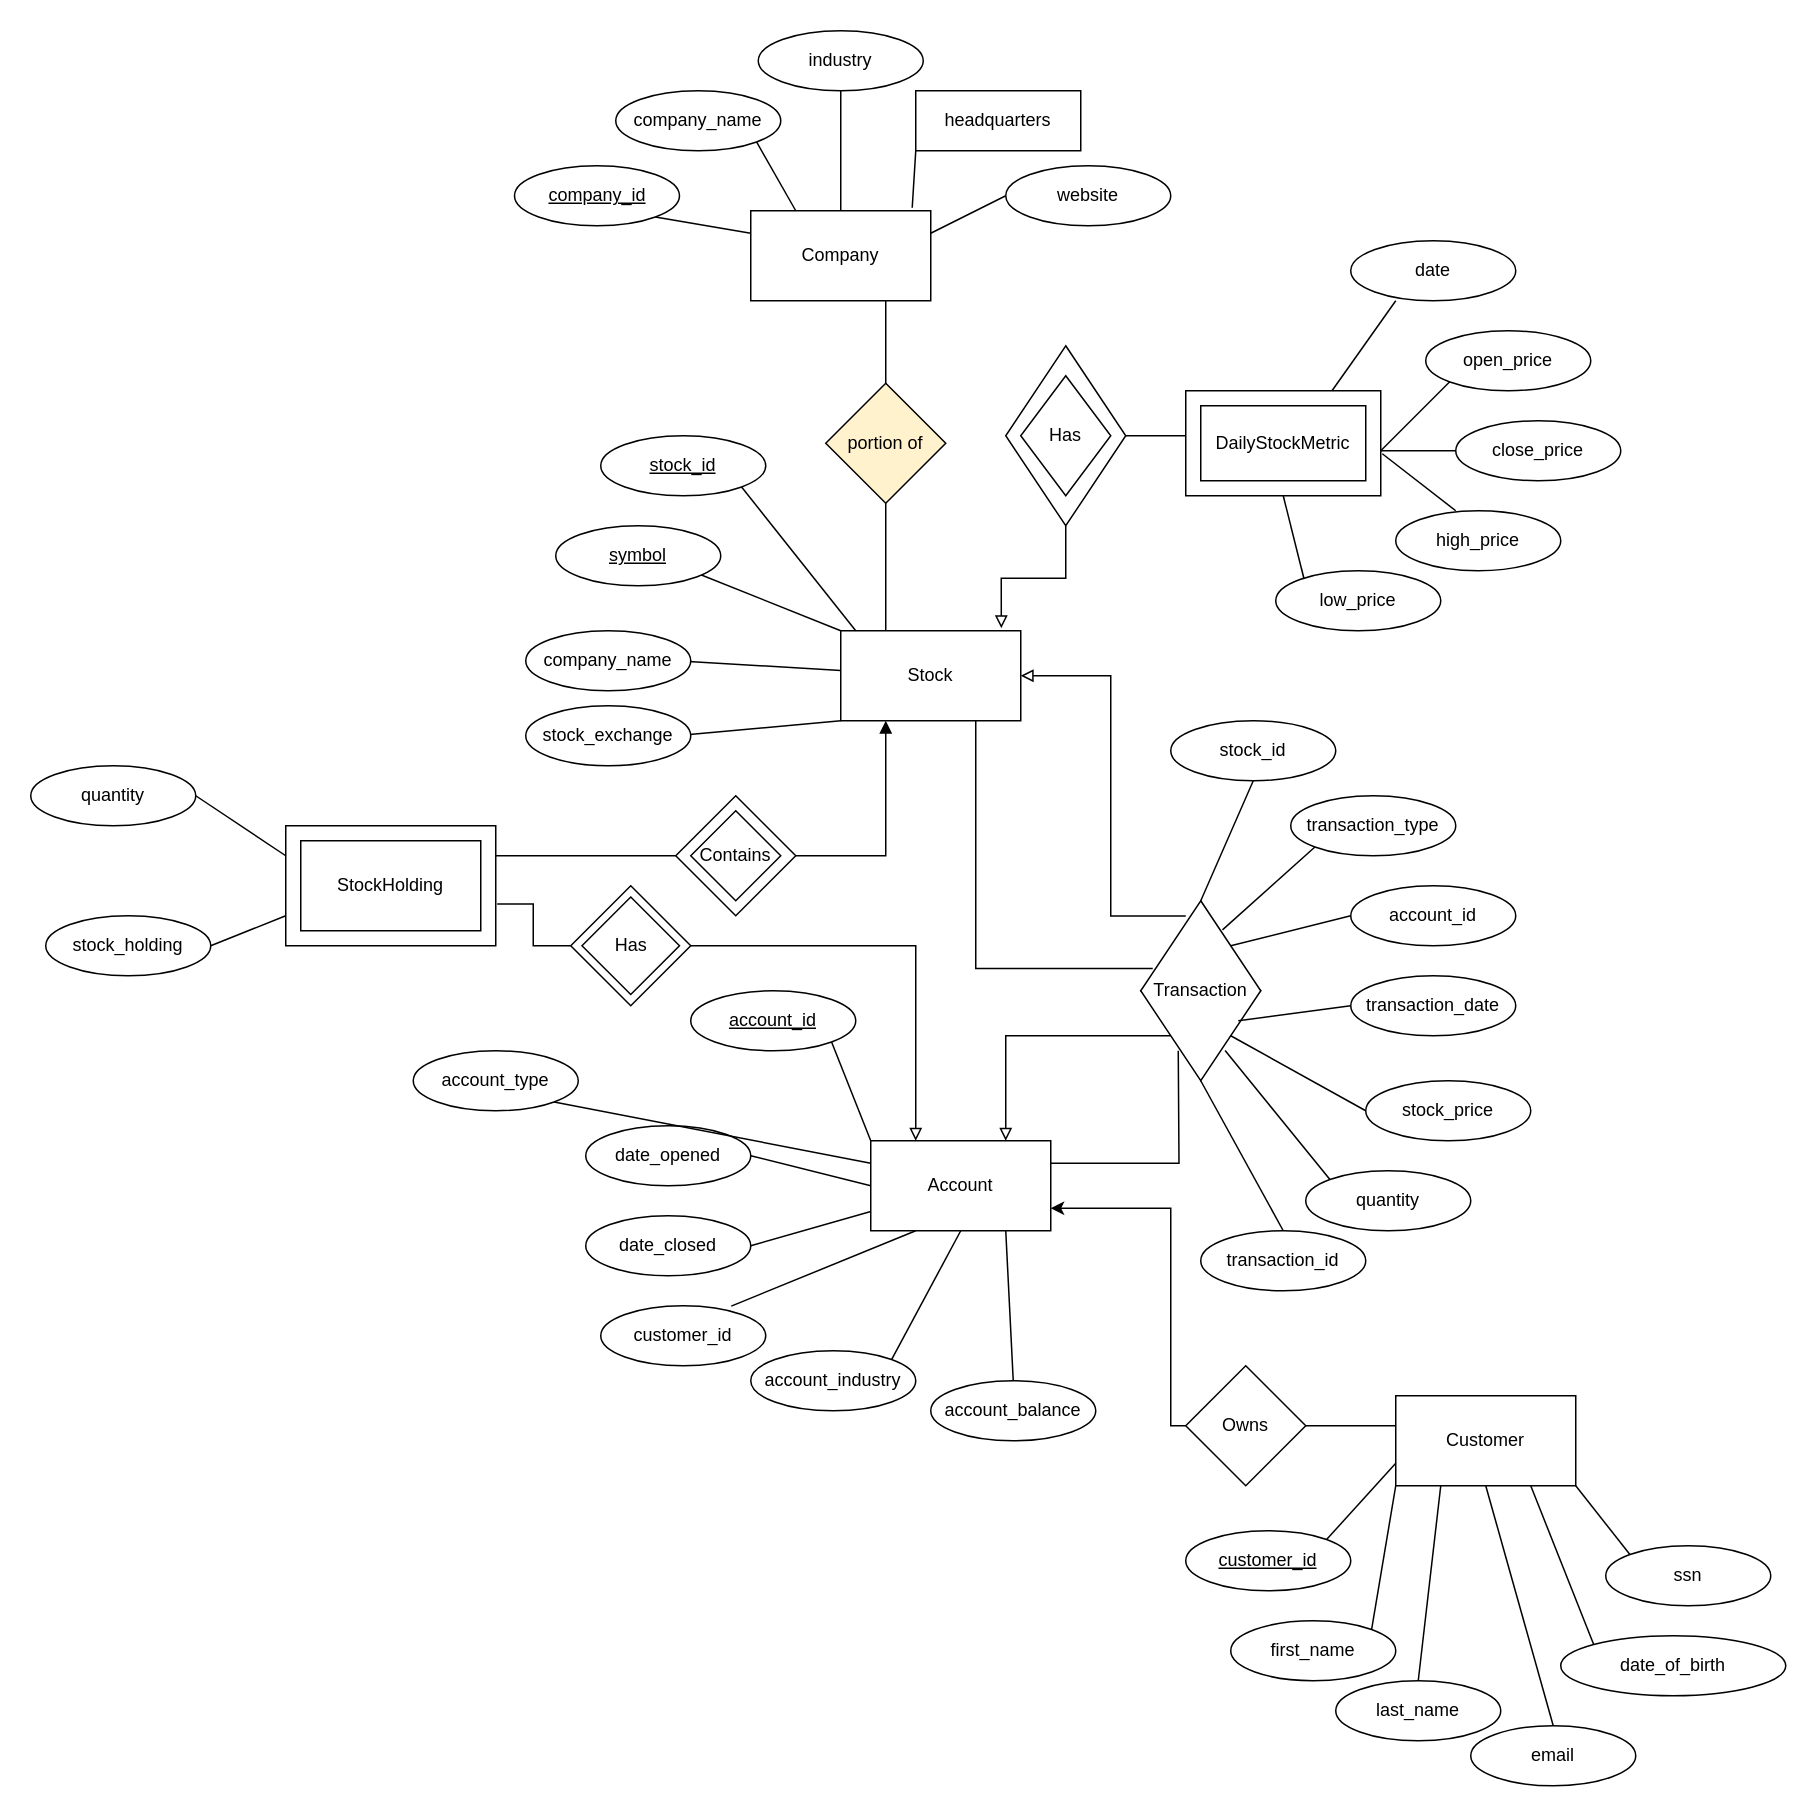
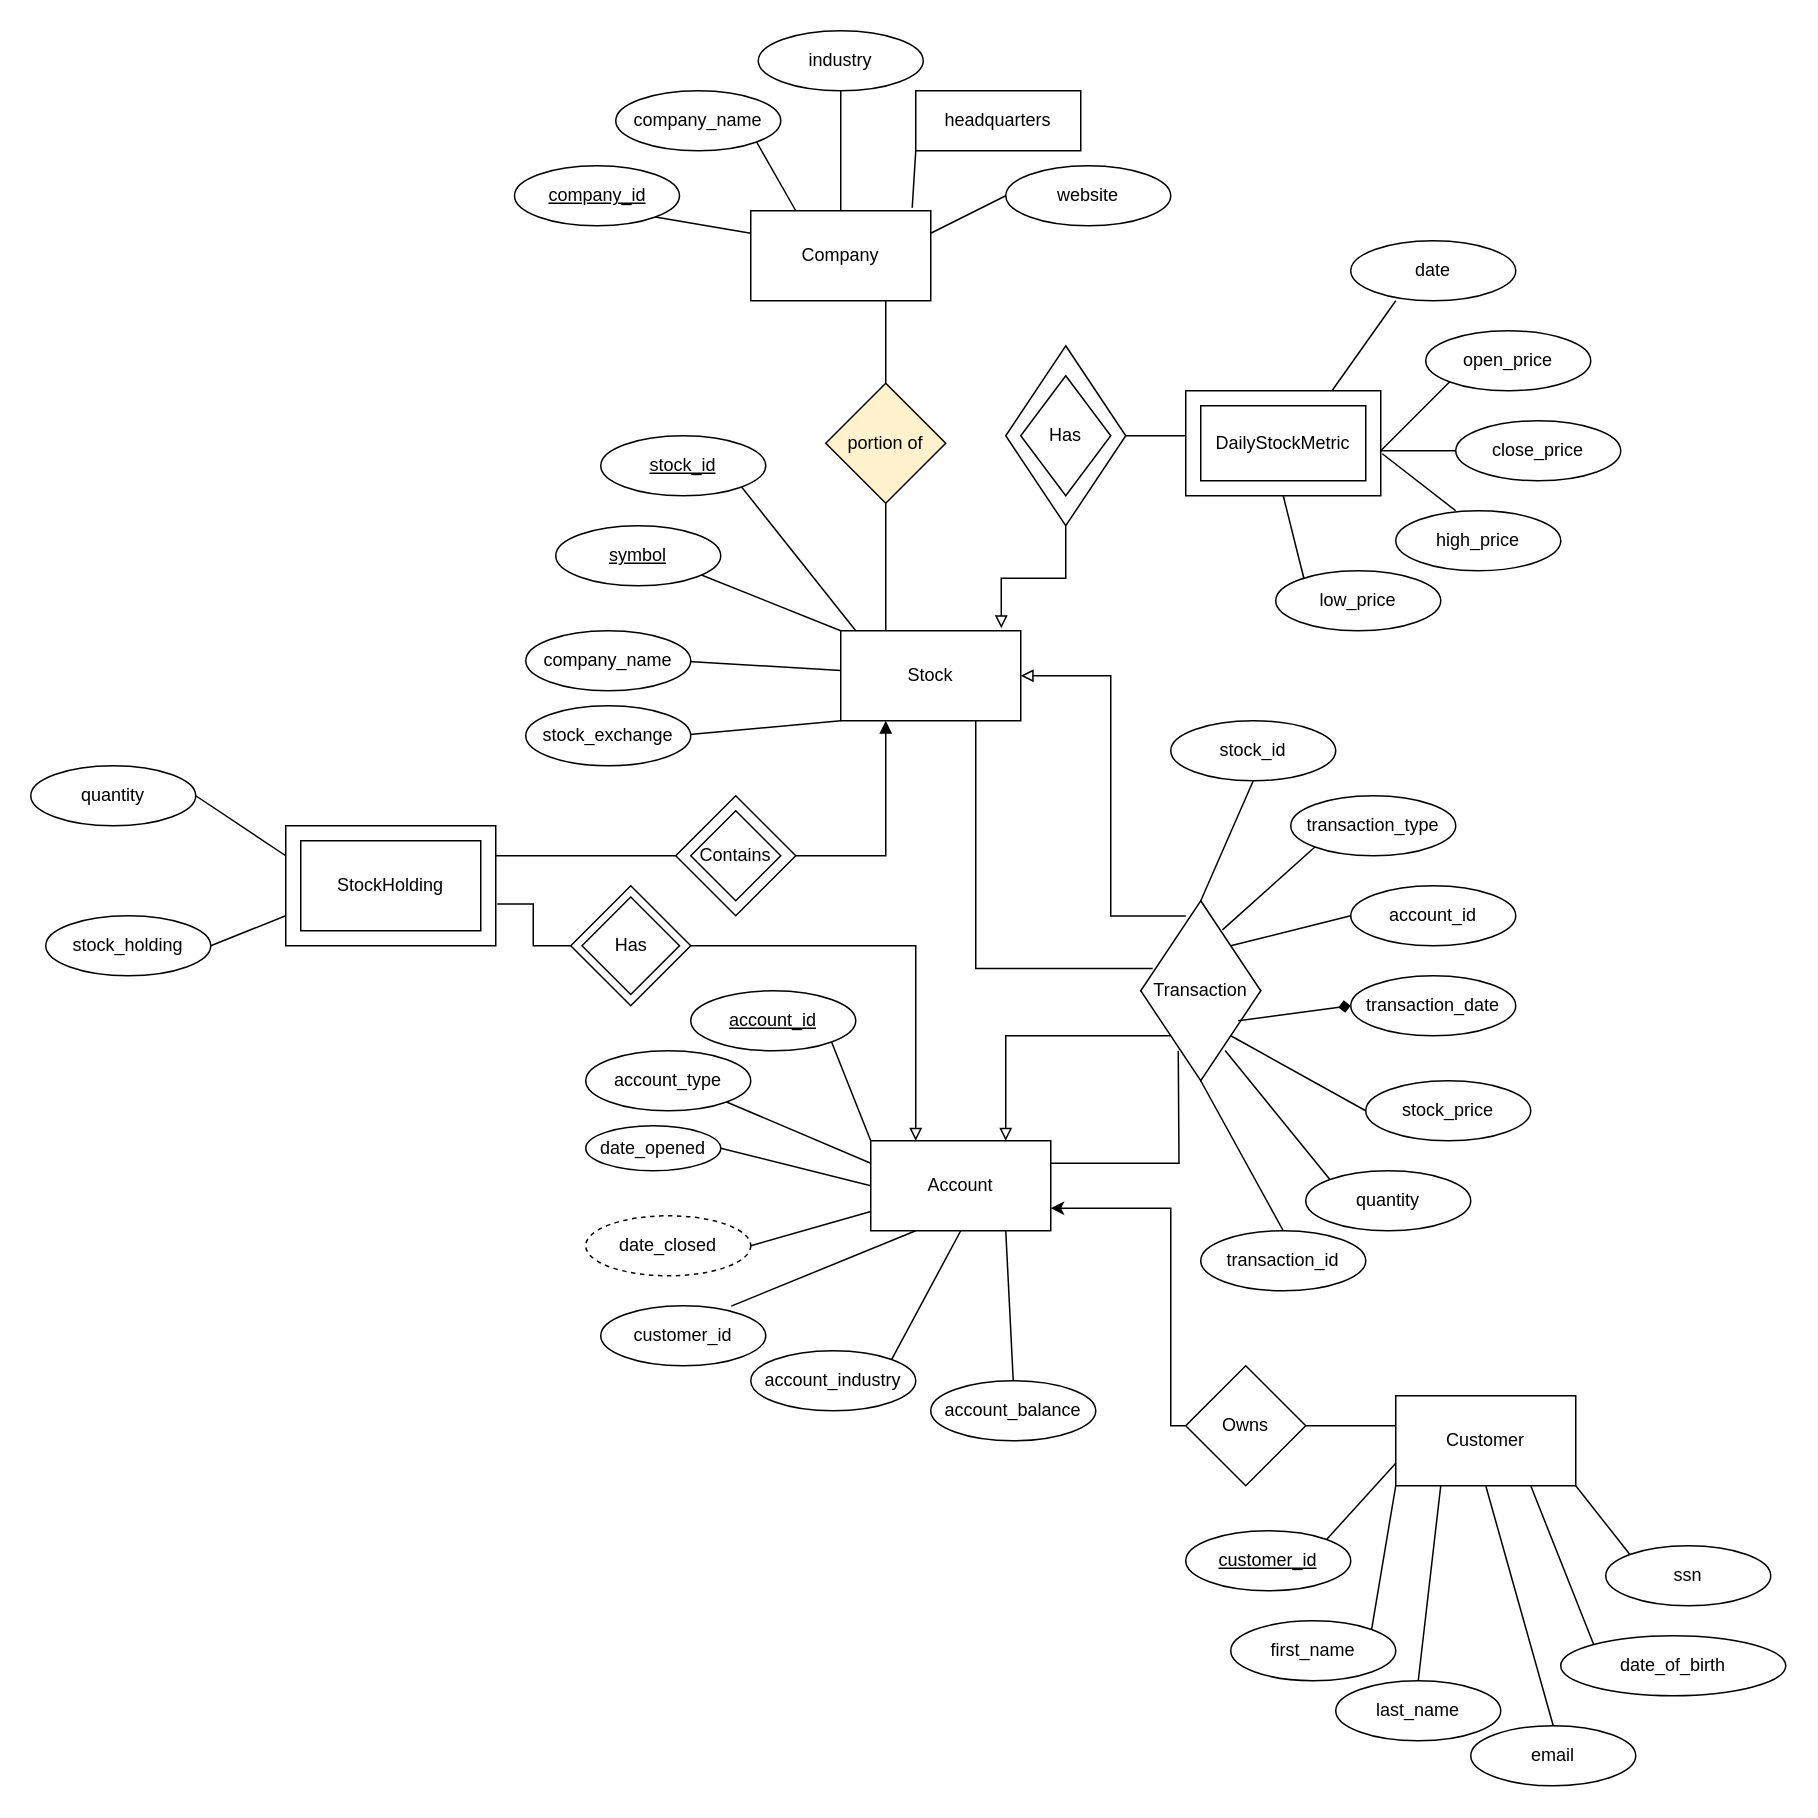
edge "Transaction" -- "transaction_date": arrowhead none -> diamond
node "account_type": moved (496, 1081) -> (668, 1081)
node "date_opened": size 165x60 -> 135x45
node "date_closed": style solid -> dashed
